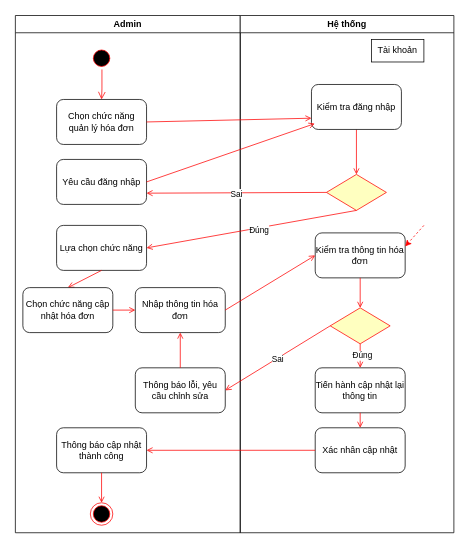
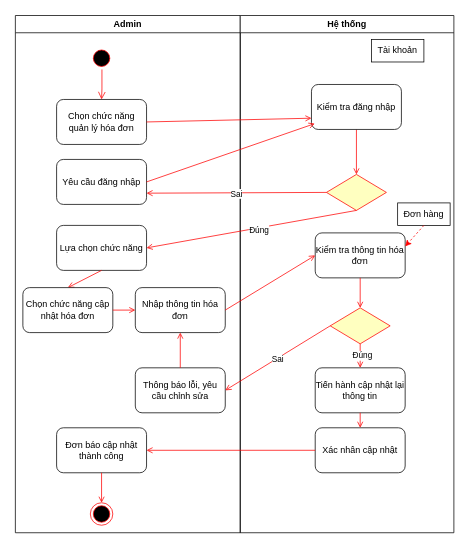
node "Đơn hàng": added
node "Thông báo cập nhật thành công": label "Thông báo cập nhật thành công" -> "Đơn báo cập nhật thành công"
